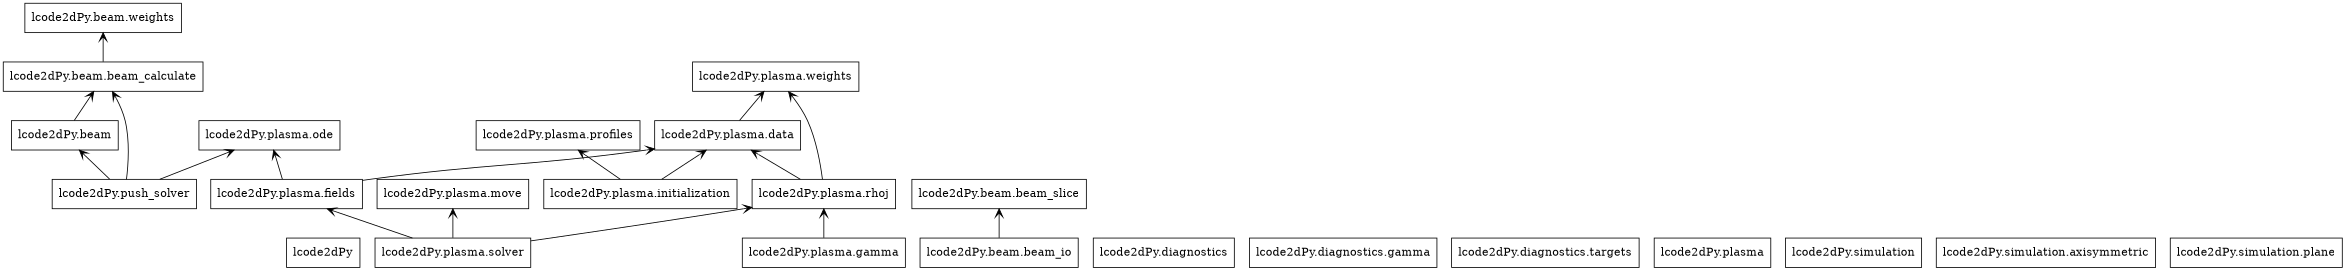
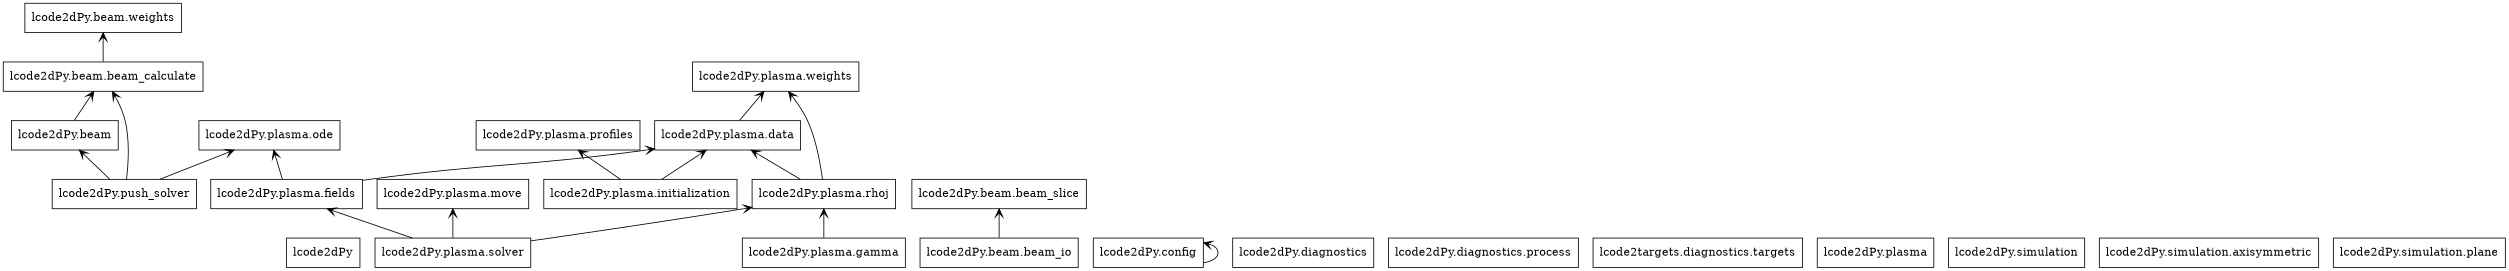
node "lcode2dPy.config": added
node "lcode2dPy.diagnostics.gamma": label "lcode2dPy.diagnostics.gamma" -> "lcode2dPy.diagnostics.process"
node "lcode2dPy.diagnostics.targets": label "lcode2dPy.diagnostics.targets" -> "lcode2targets.diagnostics.targets"
